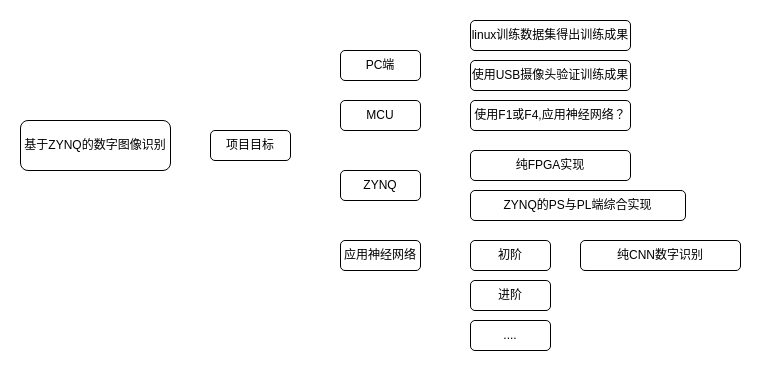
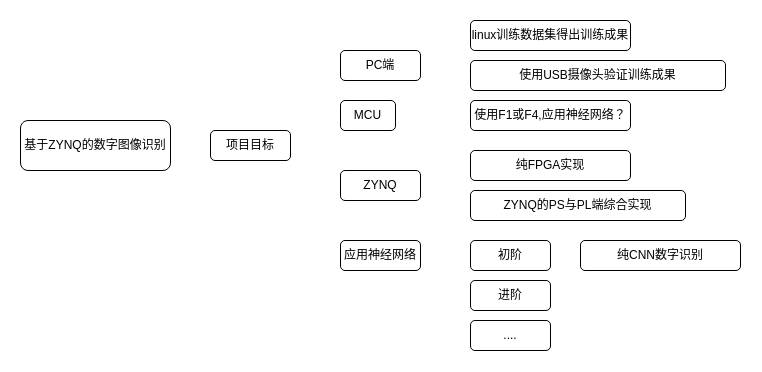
node "使用USB摄像头验证训练成果": size 160x30 -> 255x30
node "MCU": size 80x30 -> 55x30
